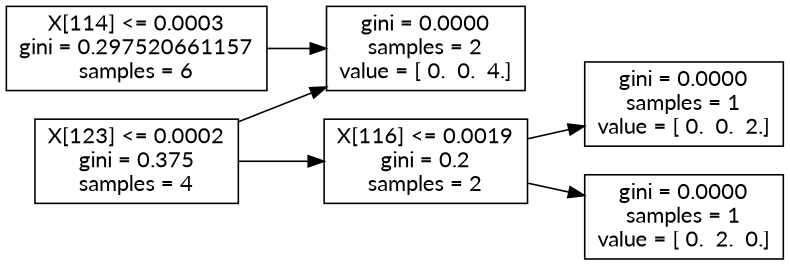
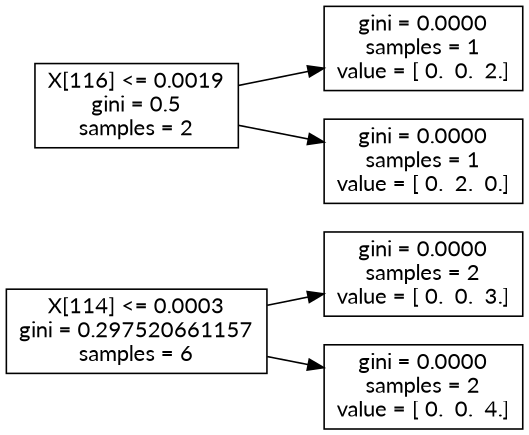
node "X[123] <= 0.0002 gini = 0.375 samples = 4": removed
node "X[116] <= 0.0019 gini = 0.2 samples = 2": label "X[116] <= 0.0019 gini = 0.2 samples = 2" -> "X[116] <= 0.0019 gini = 0.5 samples = 2"
node "gini = 0.0000 samples = 2 value = [ 0.  0.  3.]": added
